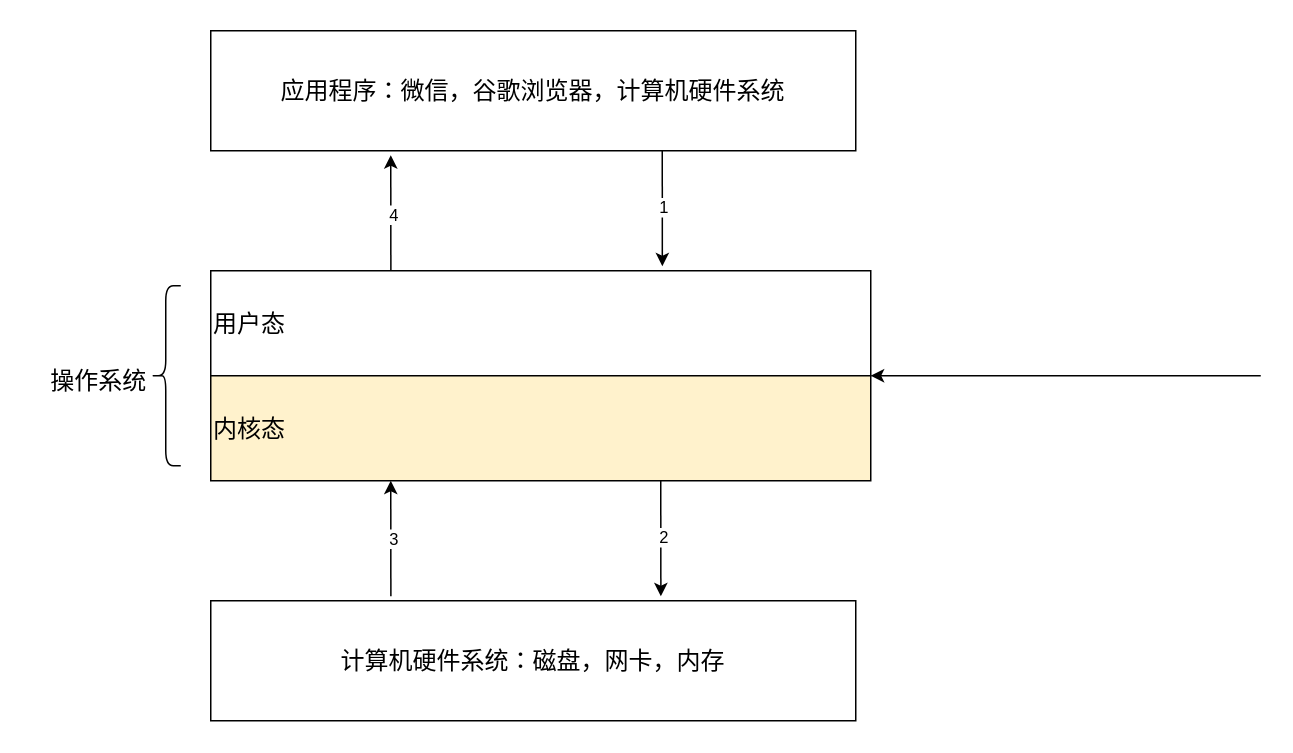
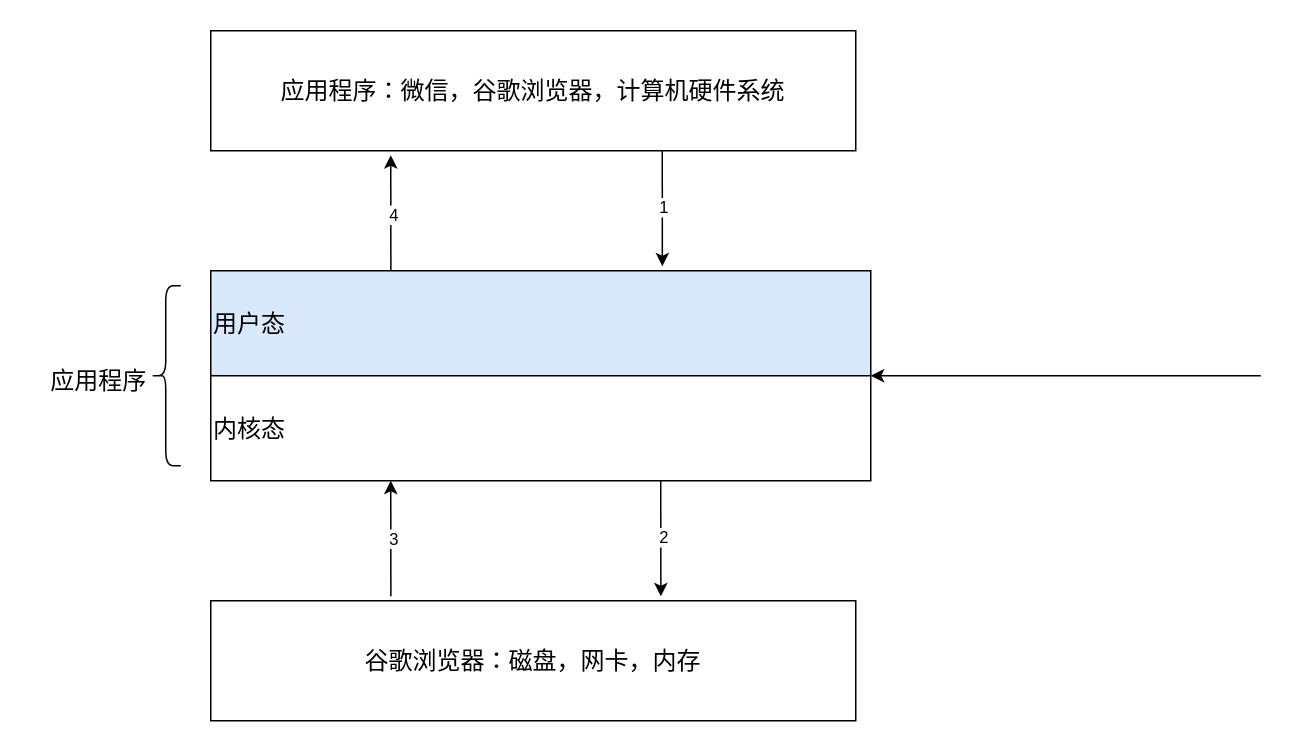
node "用户态": fillcolor #ffffff -> #dae8fc
node "操作系统": label "操作系统" -> "应用程序"
node "内核态": fillcolor #fff2cc -> #ffffff
node "计算机硬件系统：磁盘，网卡，内存": label "计算机硬件系统：磁盘，网卡，内存" -> "谷歌浏览器：磁盘，网卡，内存"
